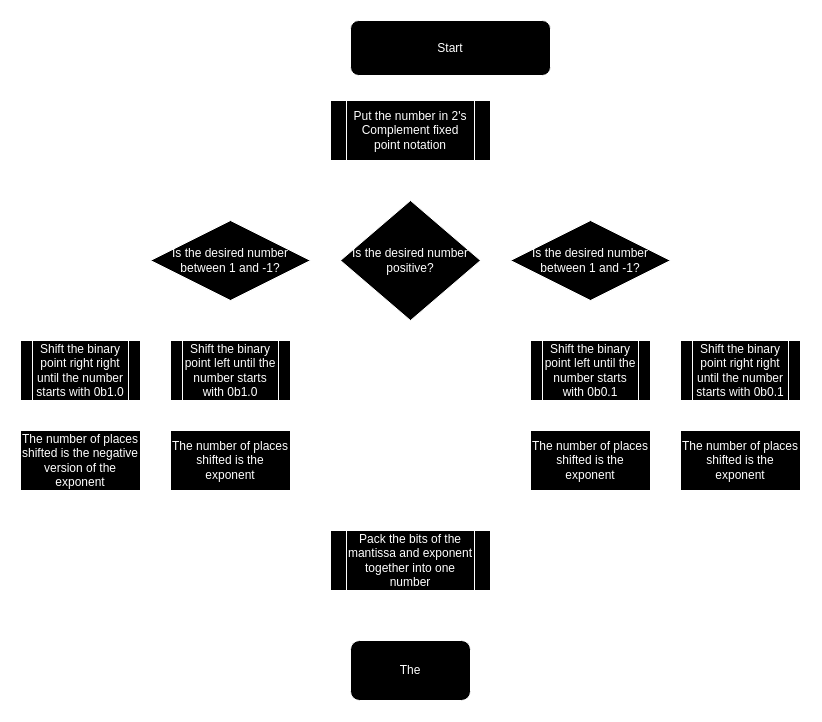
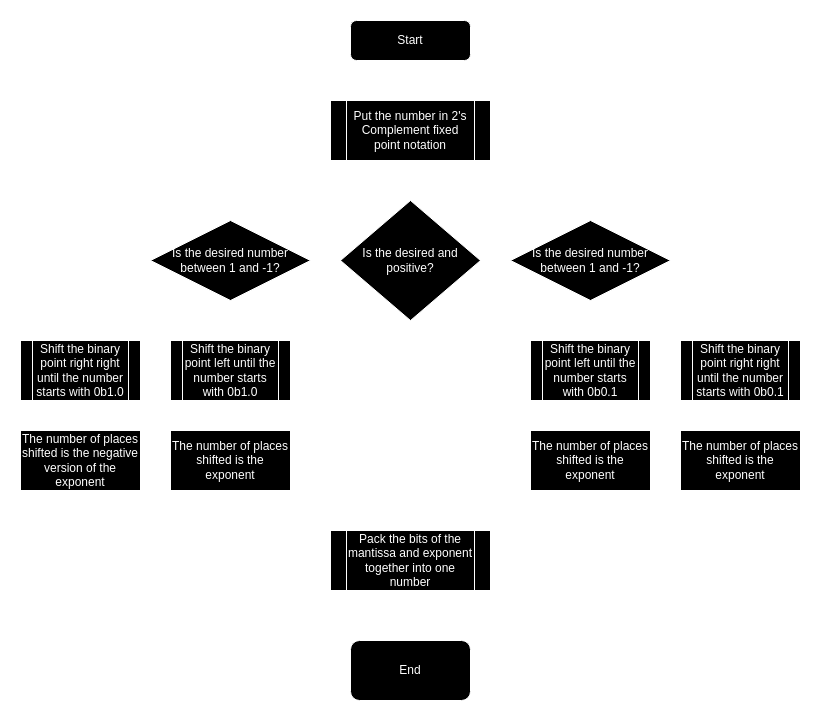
node "Start": size 200x55 -> 120x40
node "Is the desired number positive?": label "Is the desired number positive?" -> "Is the desired and positive?"
node "The": label "The" -> "End"
